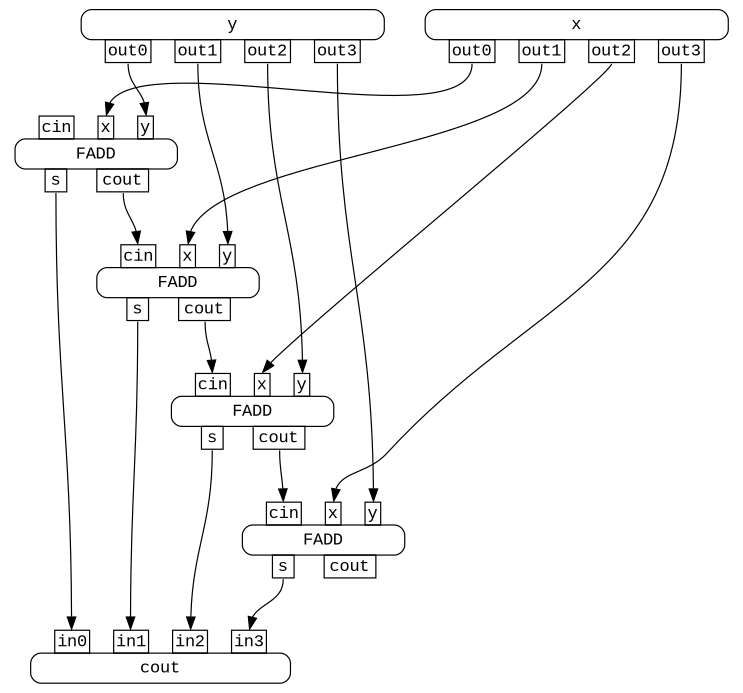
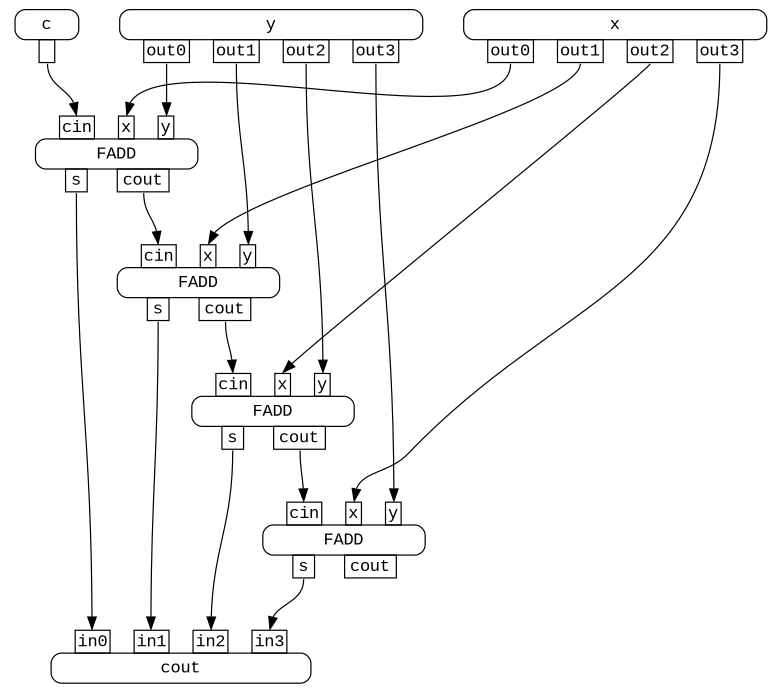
node "c": added
